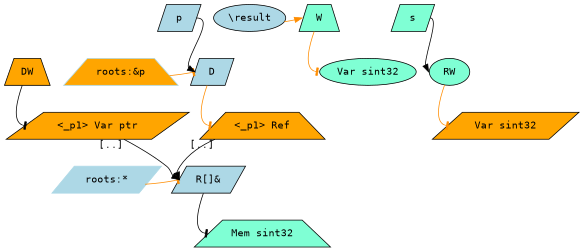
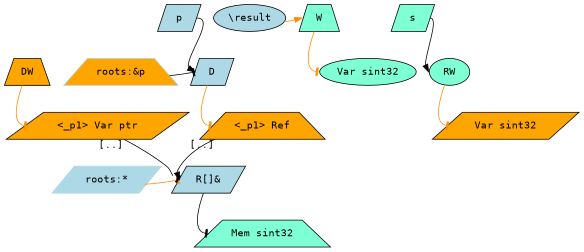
edge "roots:&p" -> "D": color darkorange -> black
edge "DW" -> "<_p1> Var ptr": color black -> darkorange
edge "<_p1> Var ptr" -> "R[]&": arrowhead normal -> tee
